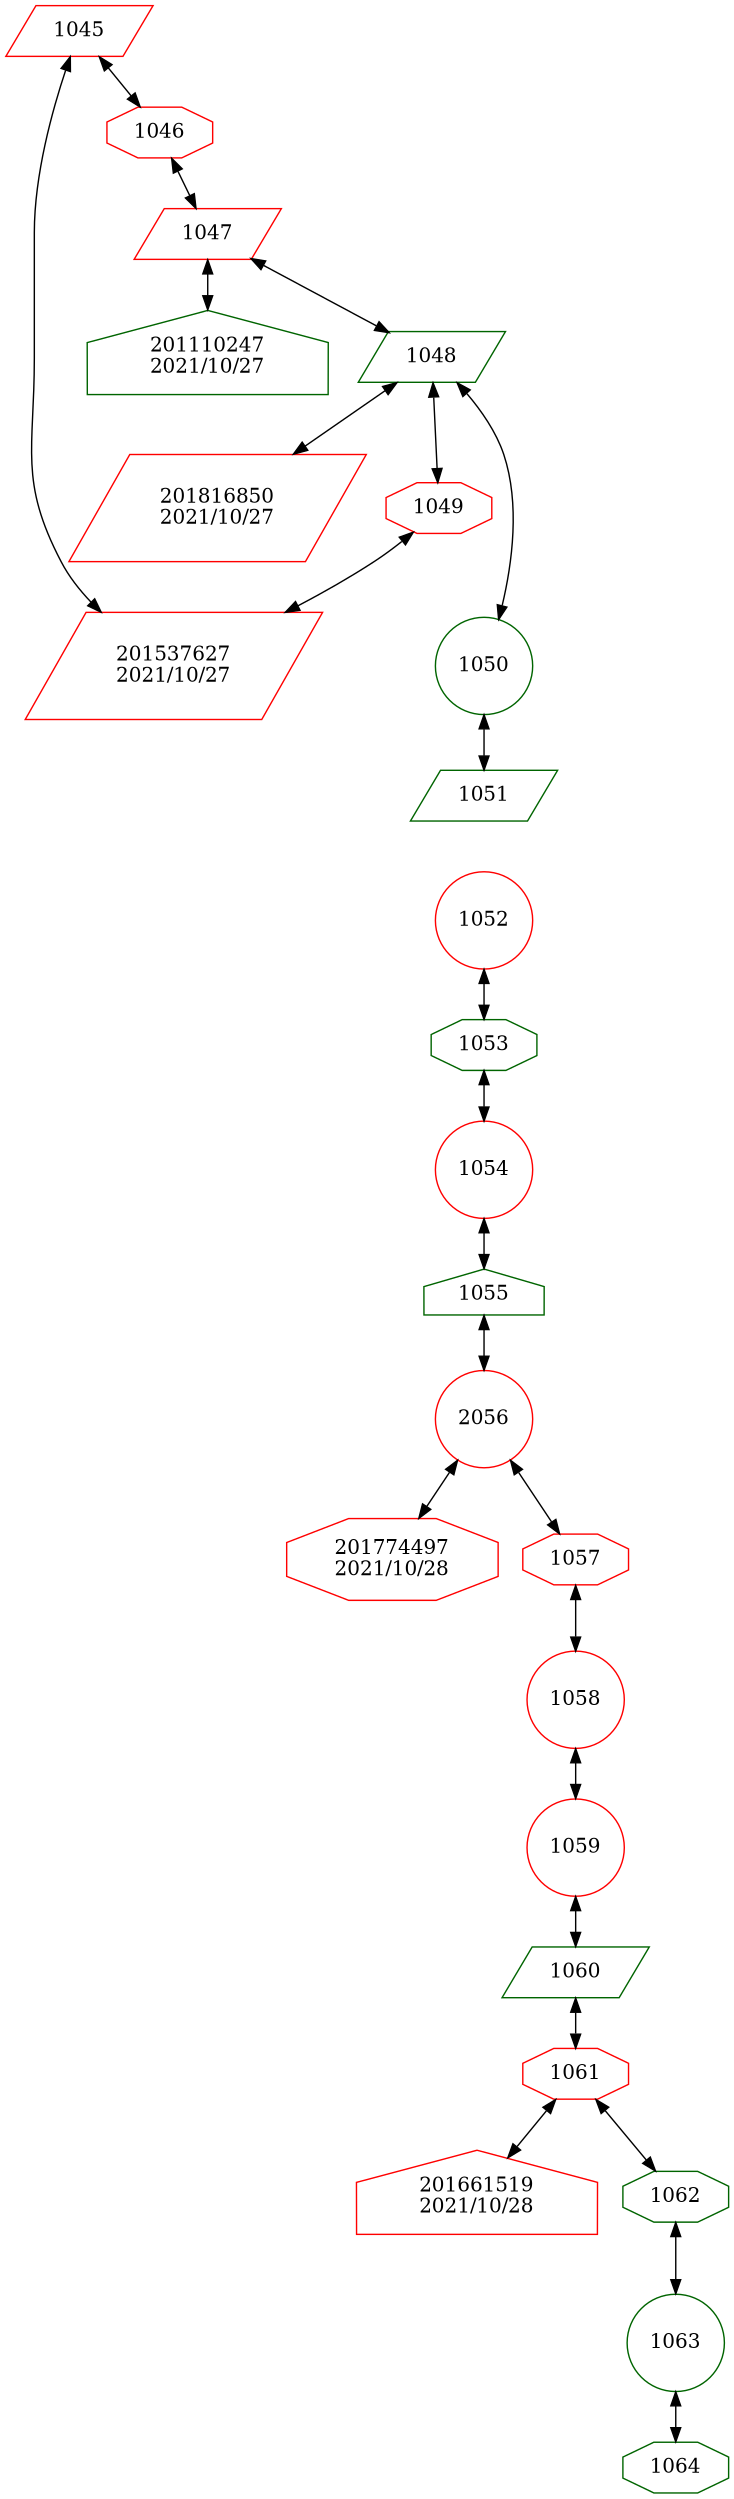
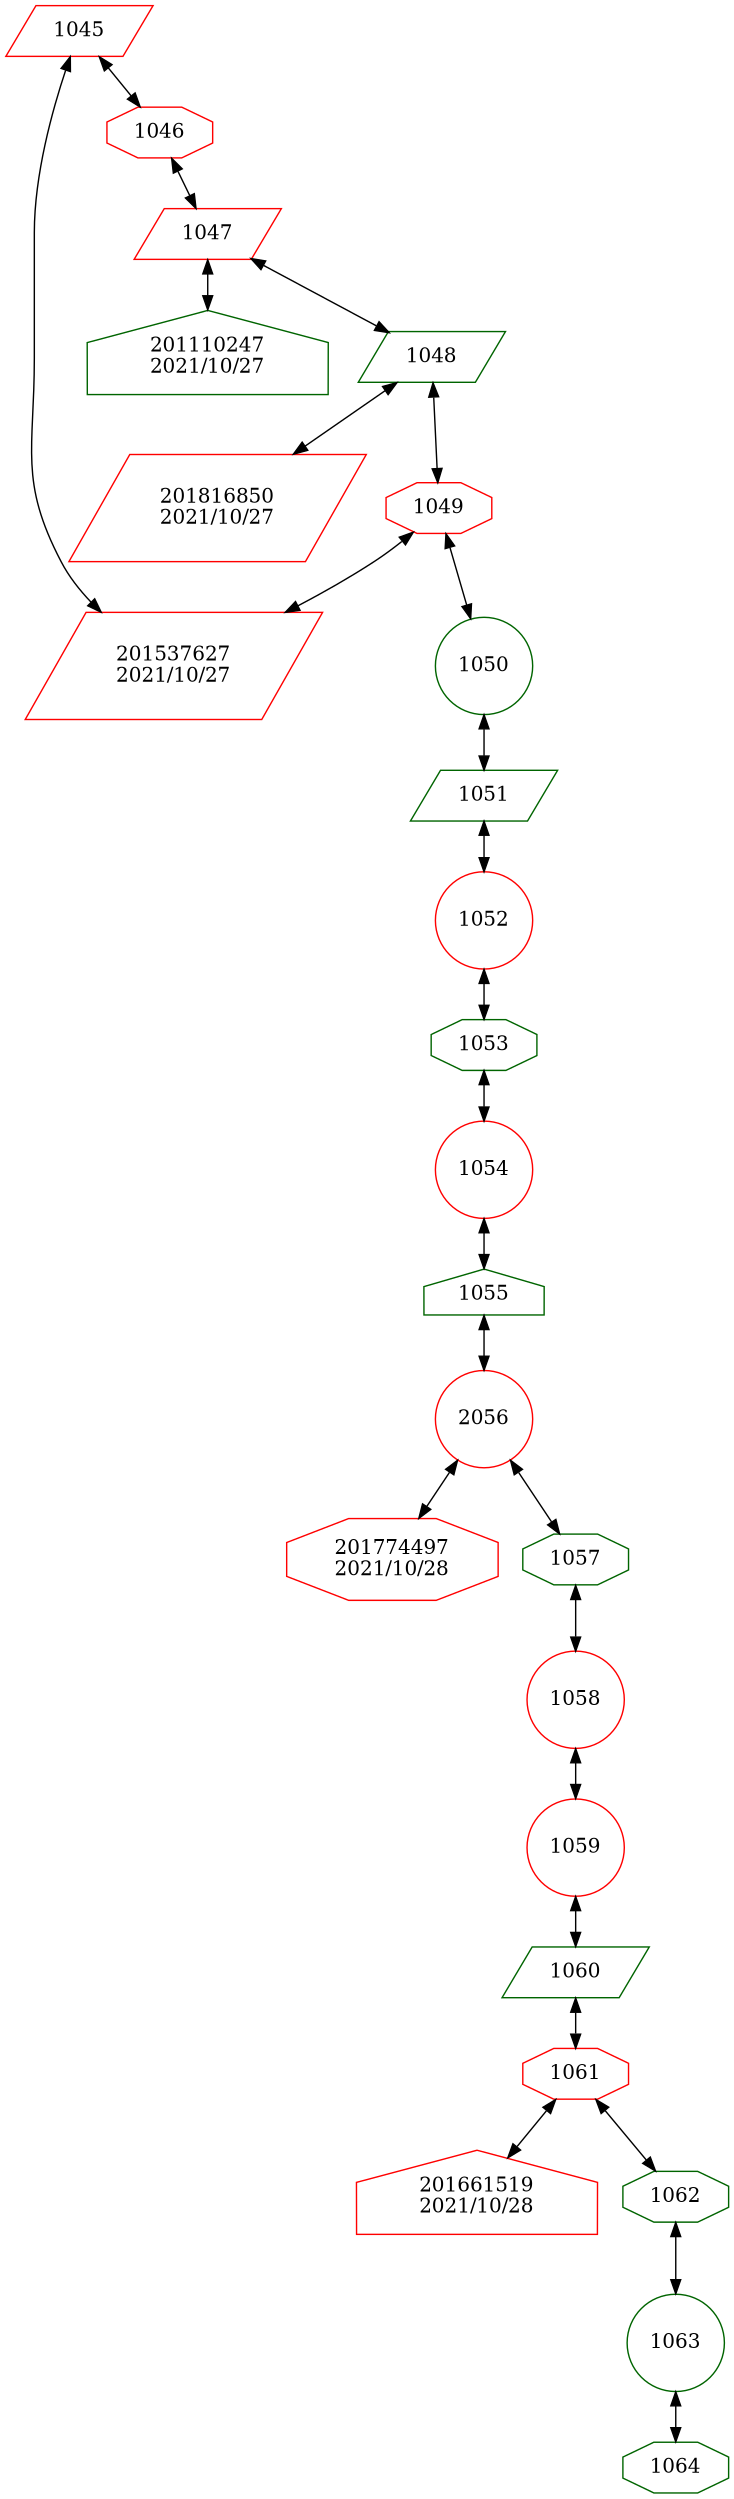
edge "1048" -- "1050": now "1049" -- "1050"
edge "1051" -- "1052": added
node "1057": color red -> darkgreen
